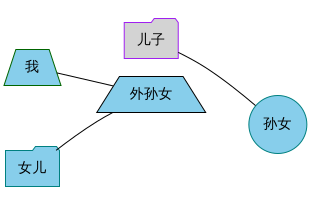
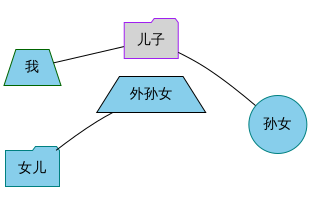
edge "我" -- "外孙女": now "我" -- "儿子"
